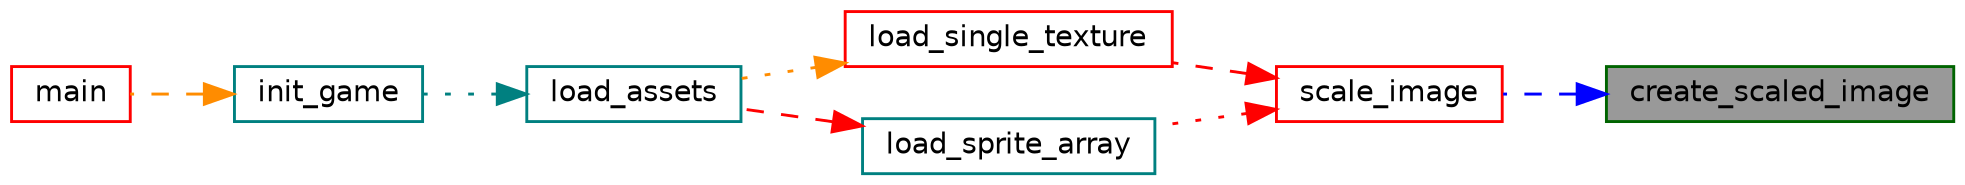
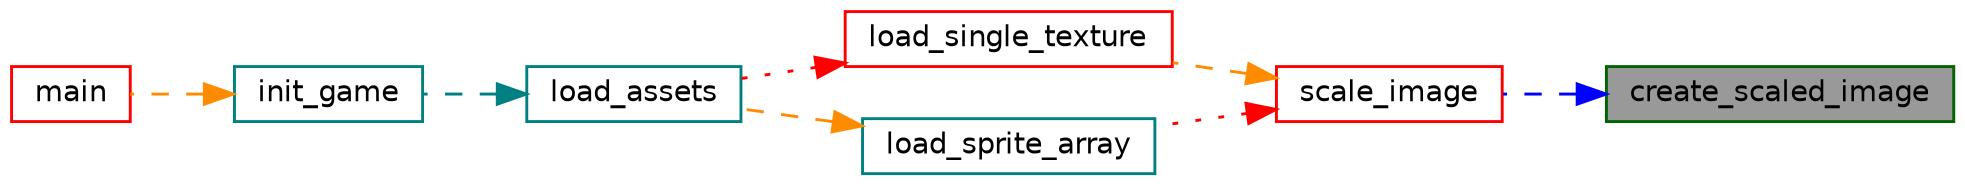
edge "load_single_texture" -> "scale_image": color red -> darkorange
edge "load_assets" -> "load_single_texture": color darkorange -> red
edge "init_game" -> "load_assets": style dotted -> dashed
edge "load_assets" -> "load_sprite_array": color red -> darkorange
